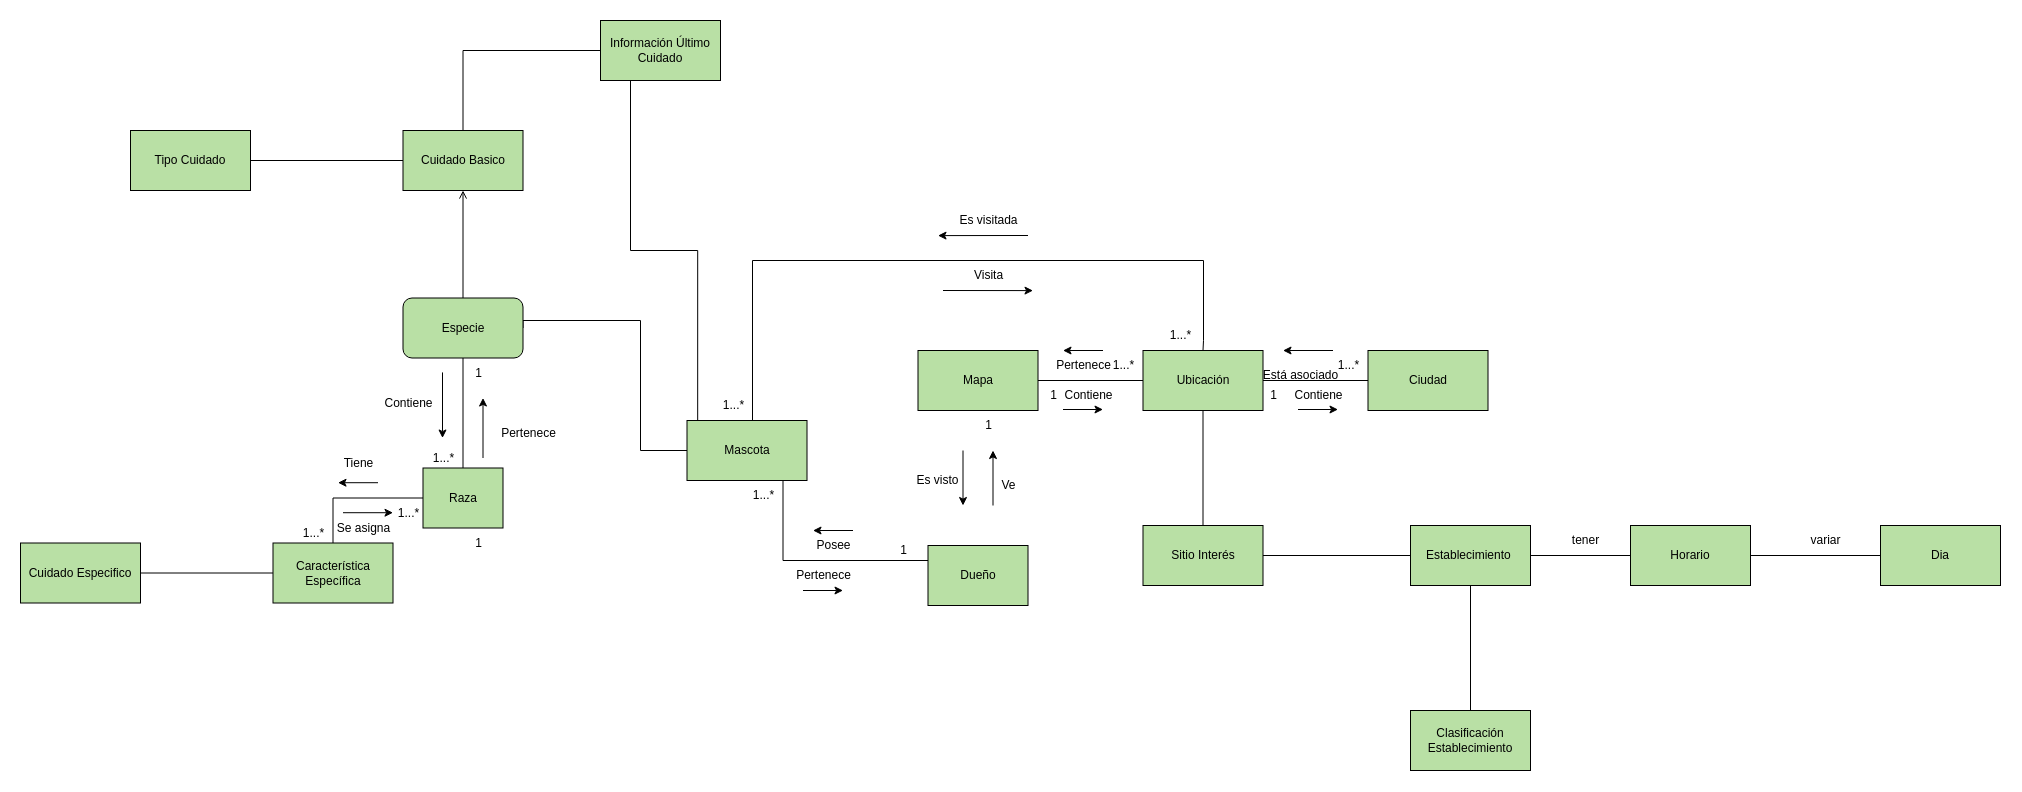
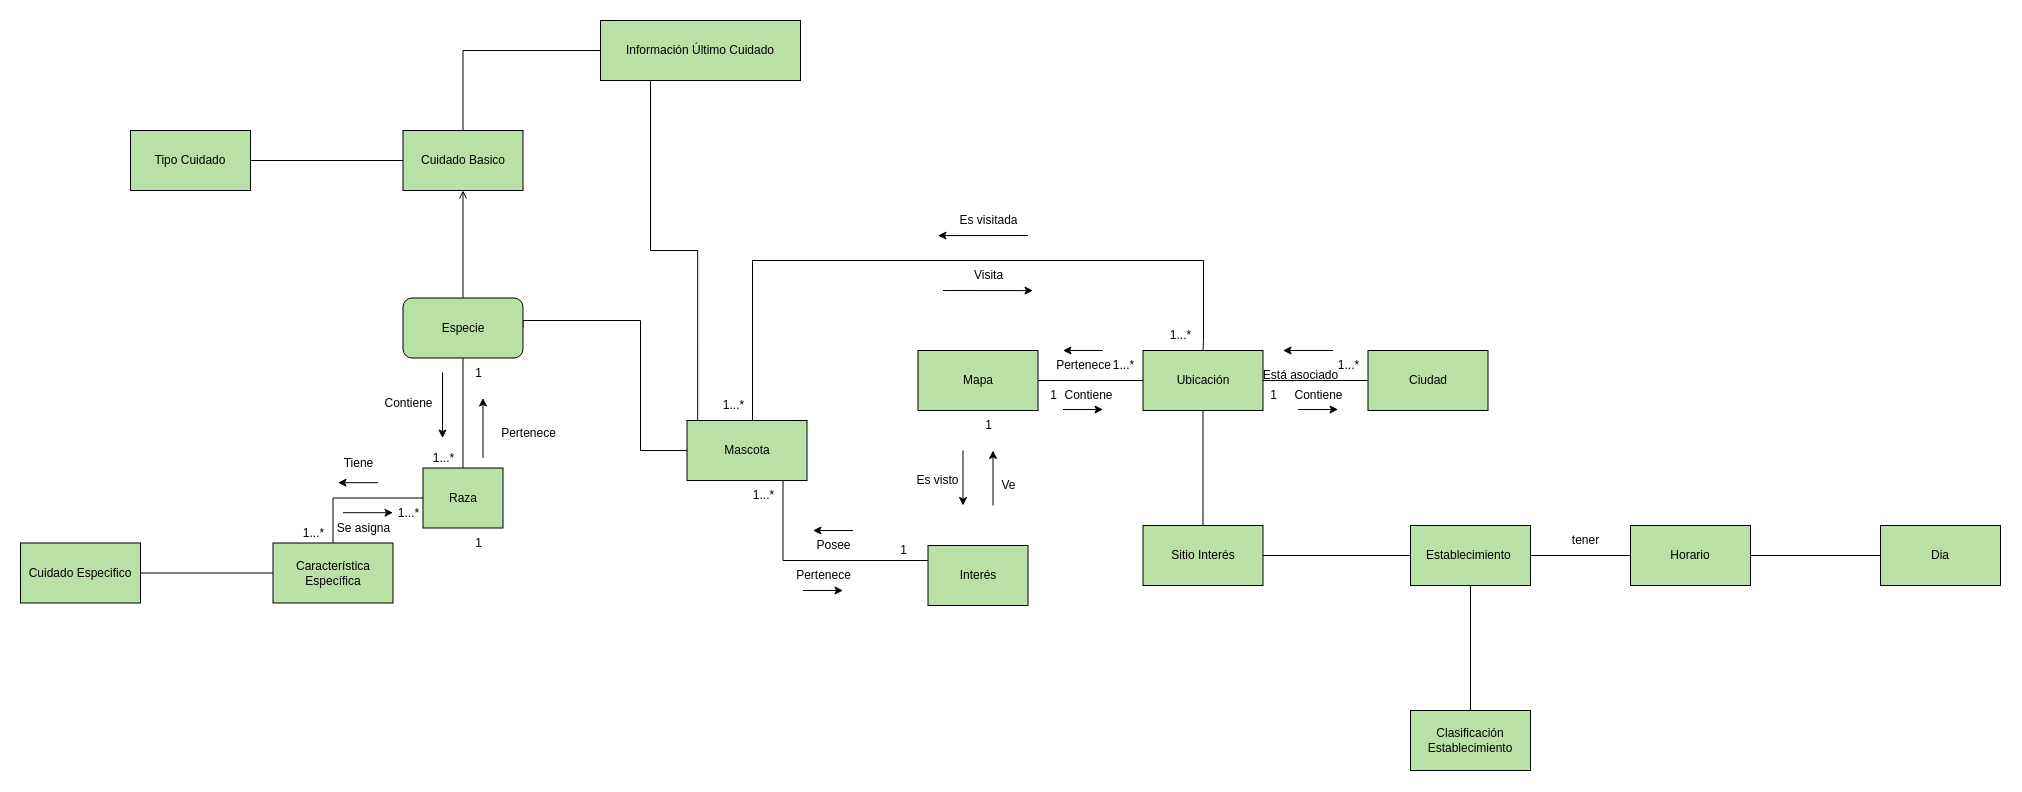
node "Información Último Cuidado": size 120x60 -> 200x60
node "variar": removed
node "Dueño": label "Dueño" -> "Interés"
